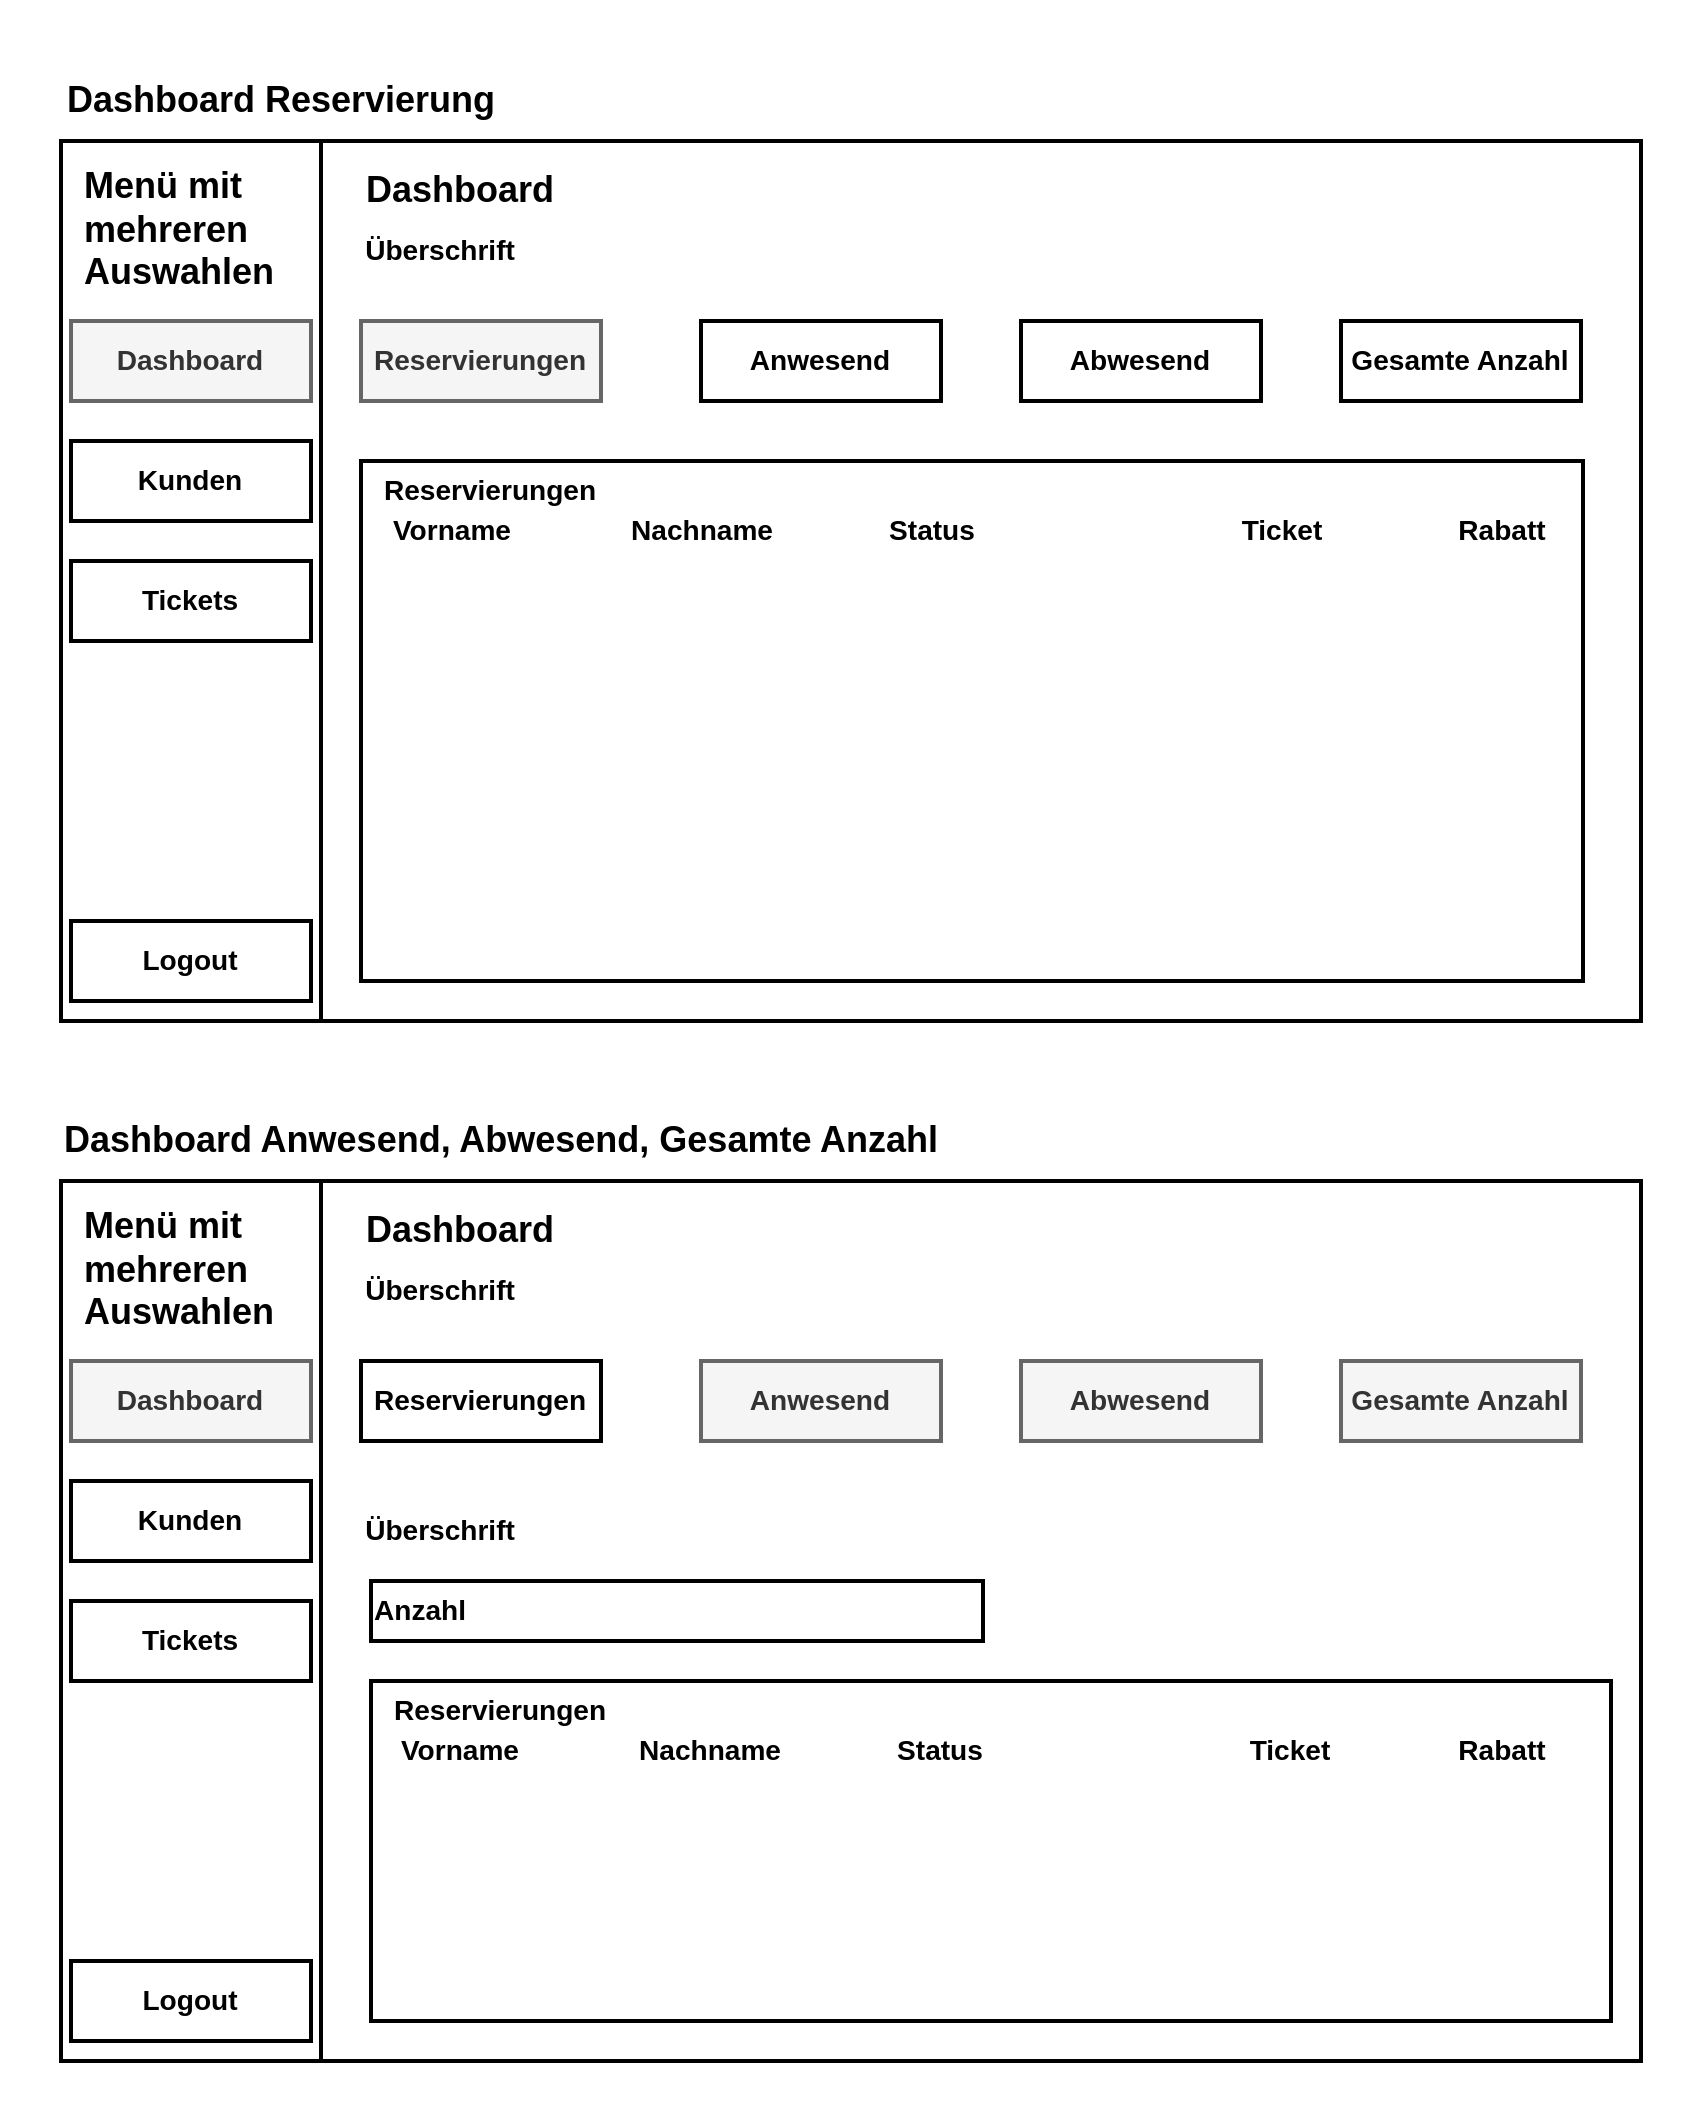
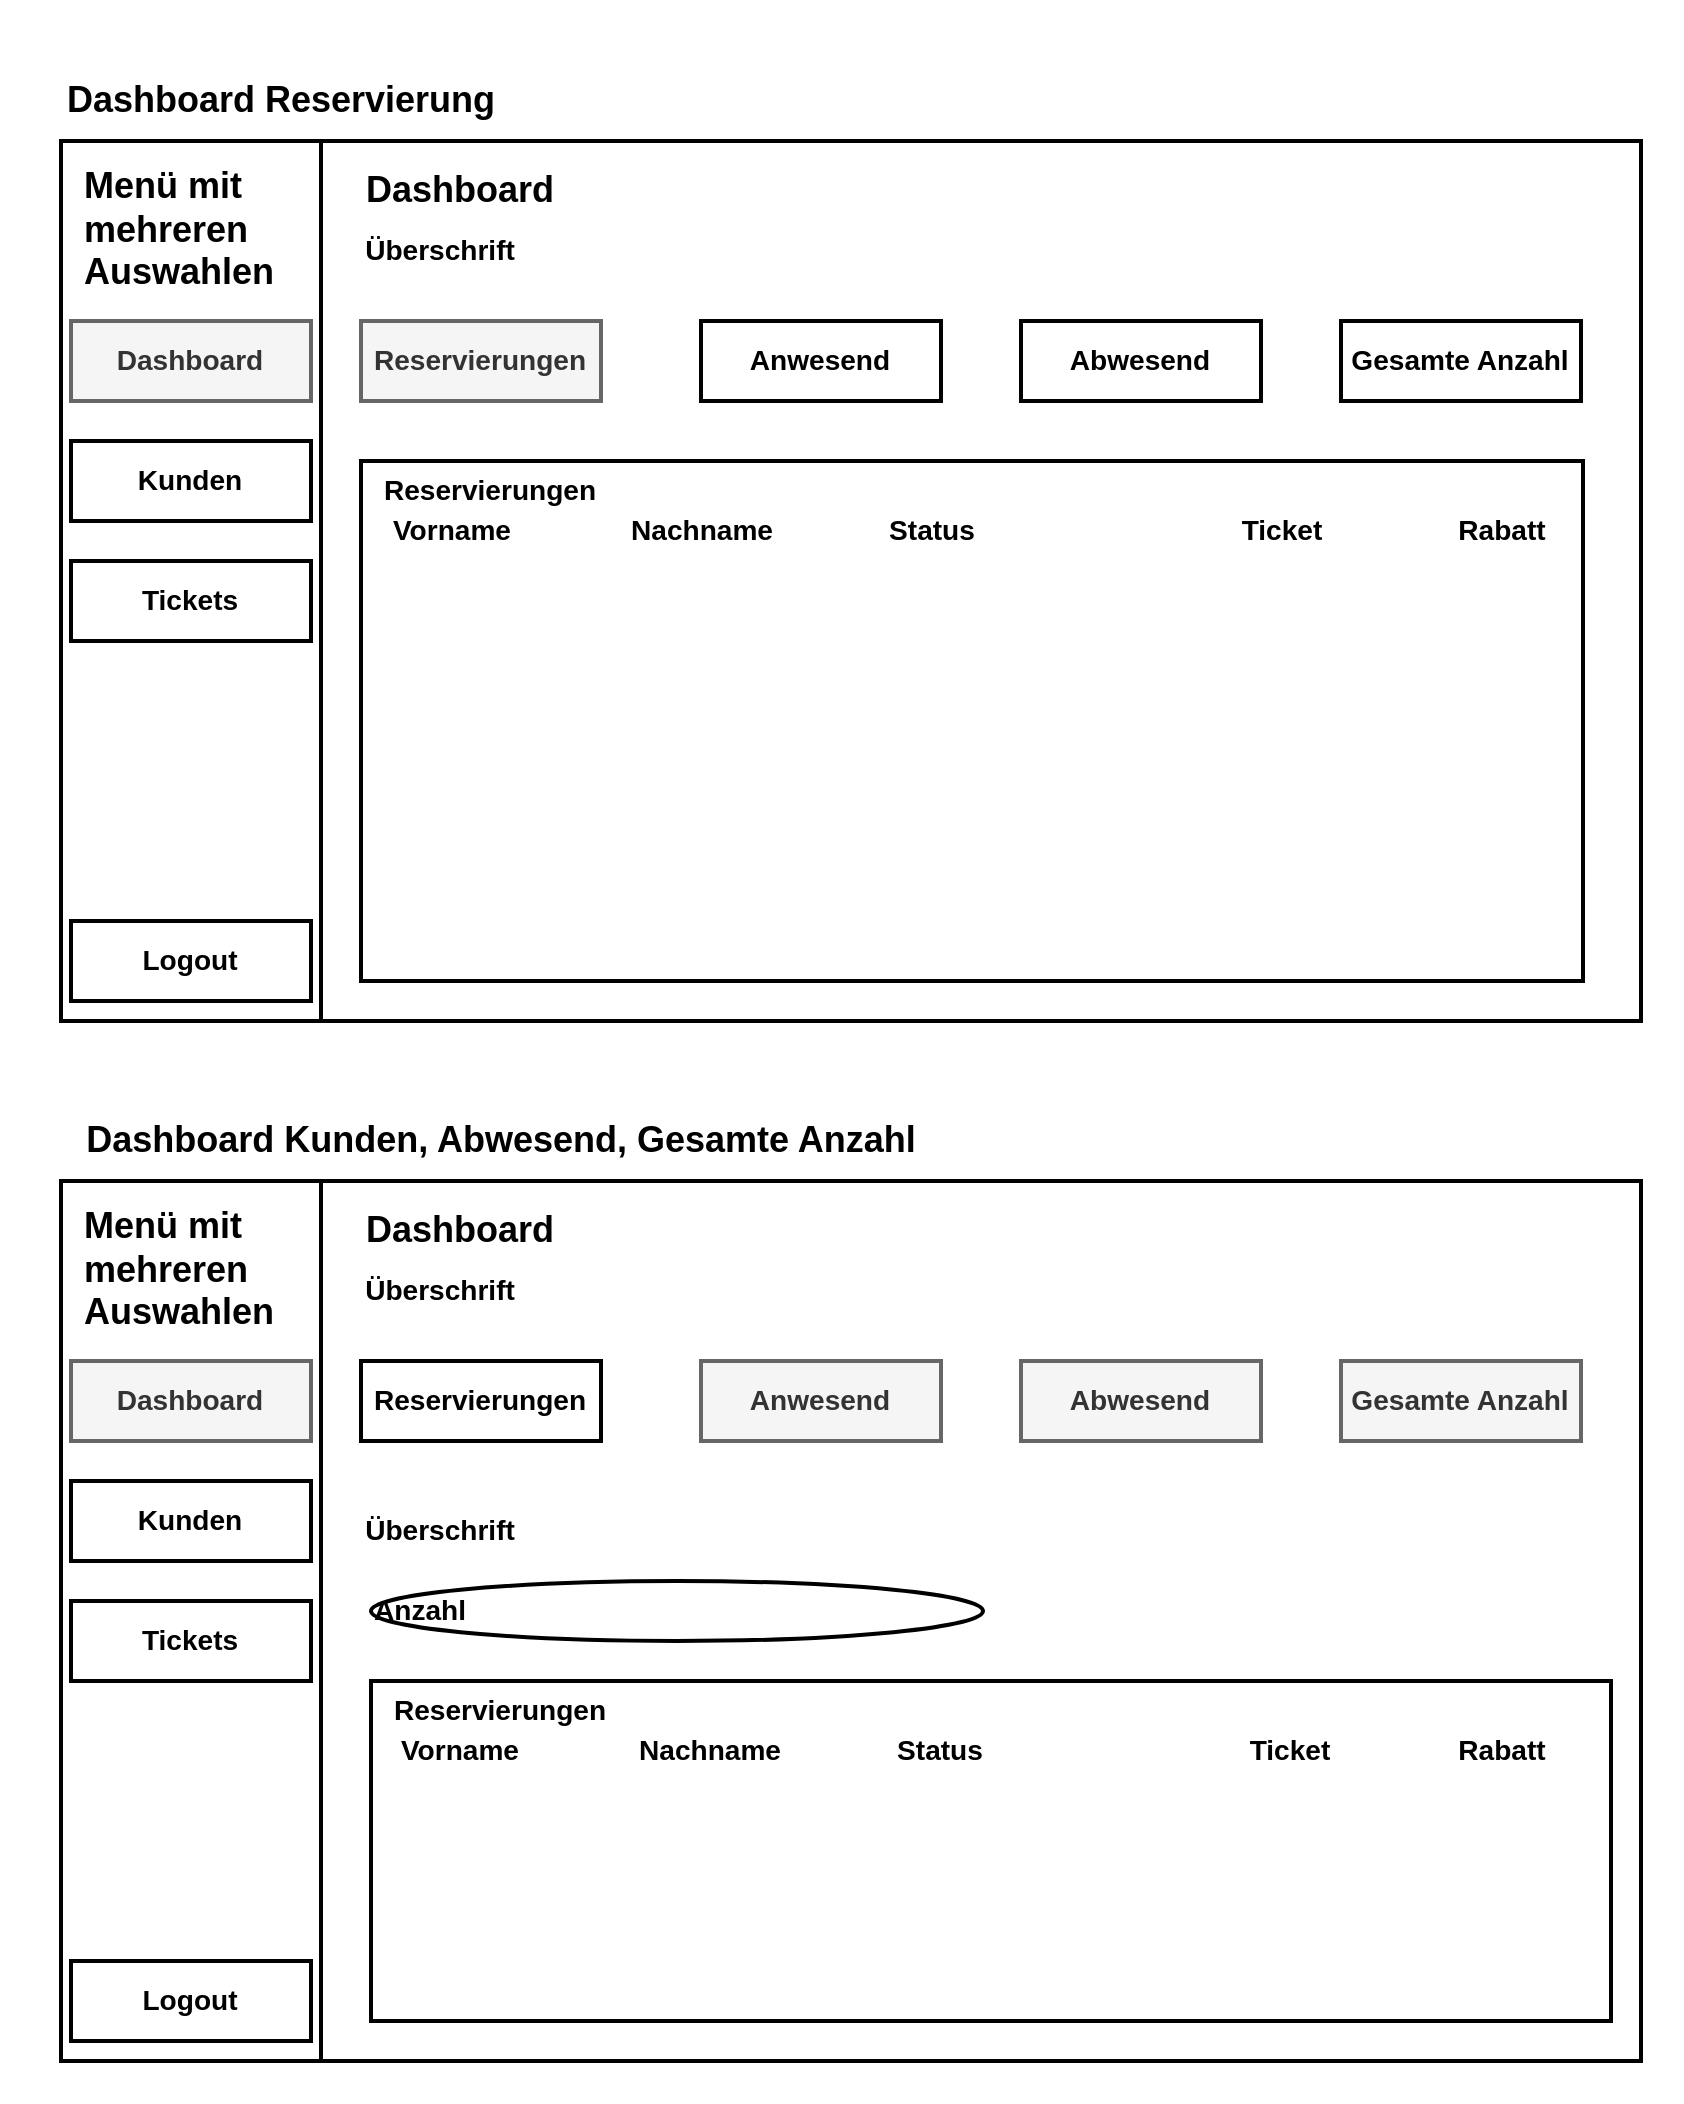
node "Dashboard Anwesend, Abwesend, Gesamte Anzahl": label "Dashboard Anwesend, Abwesend, Gesamte Anzahl" -> "Dashboard Kunden, Abwesend, Gesamte Anzahl"
node "Anzahl": shape rectangle -> ellipse
